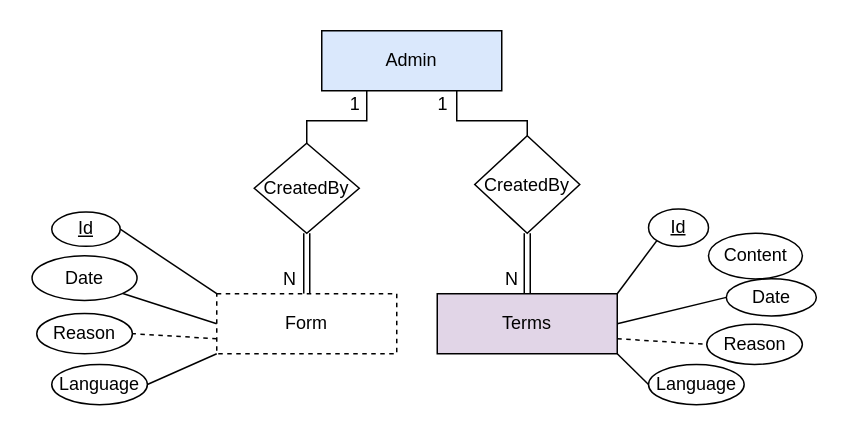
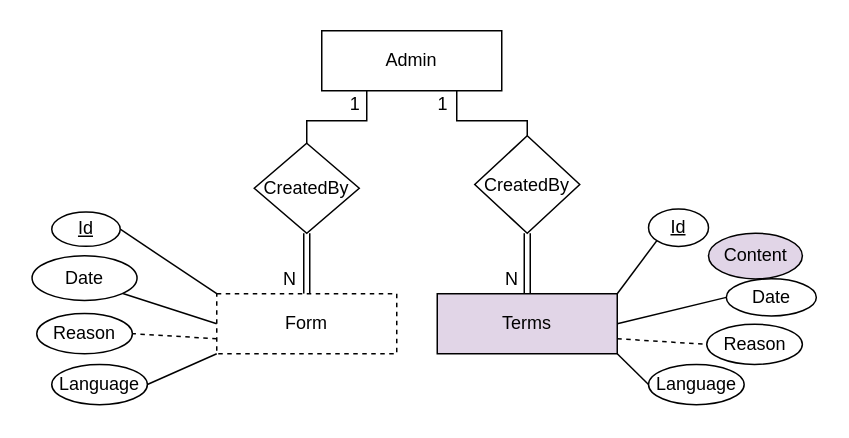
node "Admin": fillcolor #dae8fc -> #ffffff
node "Content": fillcolor #ffffff -> #e1d5e7
